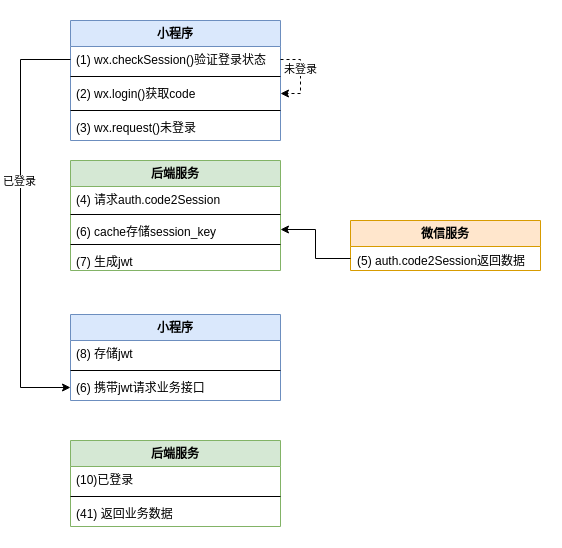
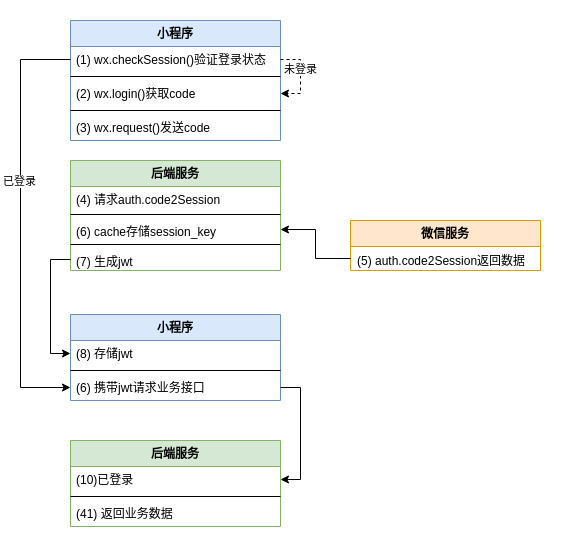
node "(3) wx.request()未登录": label "(3) wx.request()未登录" -> "(3) wx.request()发送code"
edge "(7) 生成jwt" -> "(8) 存储jwt": added
edge "(6) 携带jwt请求业务接口" -> "(10)已登录": added
